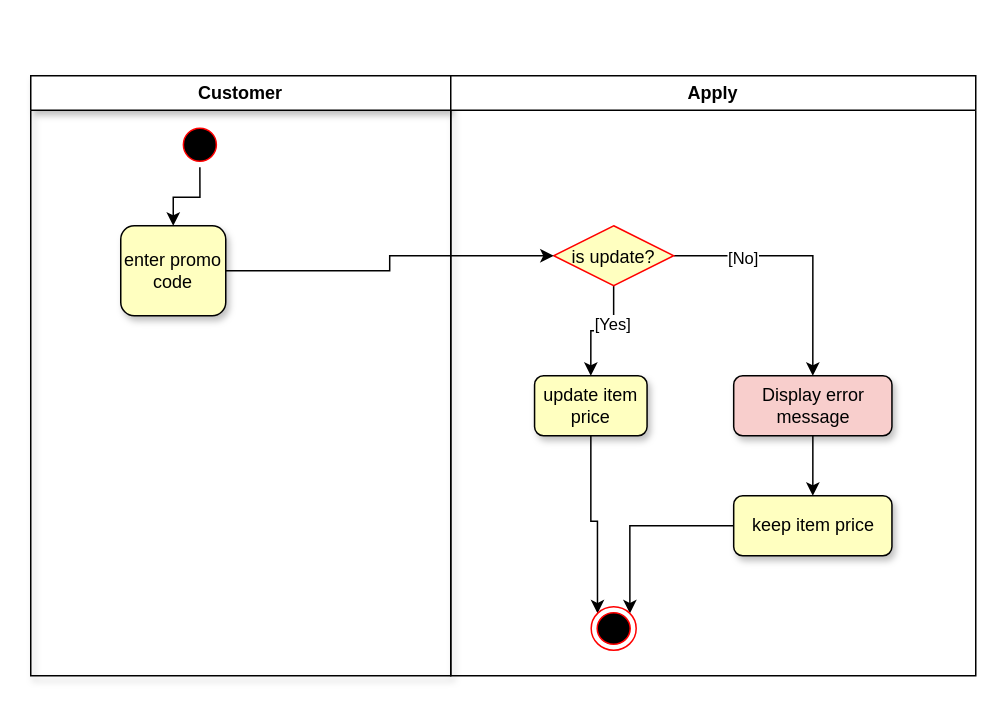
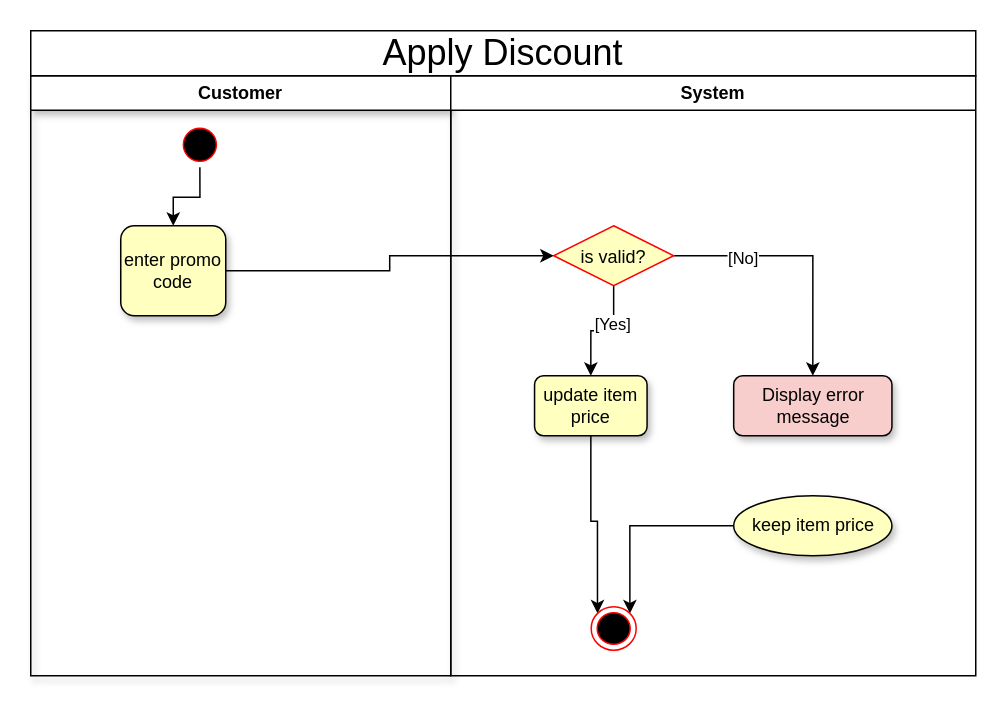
node "Apply Discount": added
node "Apply": label "Apply" -> "System"
node "is update?": label "is update?" -> "is valid?"
edge "Display error message" -> "keep item price": removed
node "keep item price": shape rounded rectangle -> ellipse
